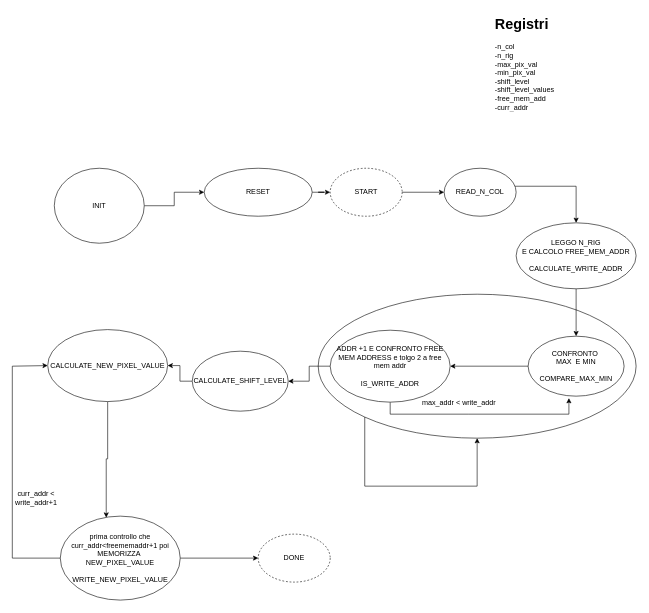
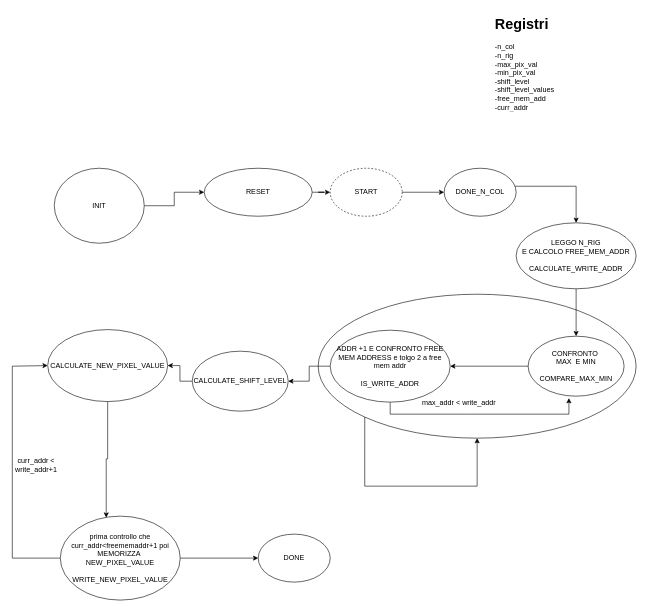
node "READ_N_COL": label "READ_N_COL" -> "DONE_N_COL"
node "curr_addr < write_addr+1": moved (36, 498) -> (36, 465)
node "DONE": style dashed -> solid
